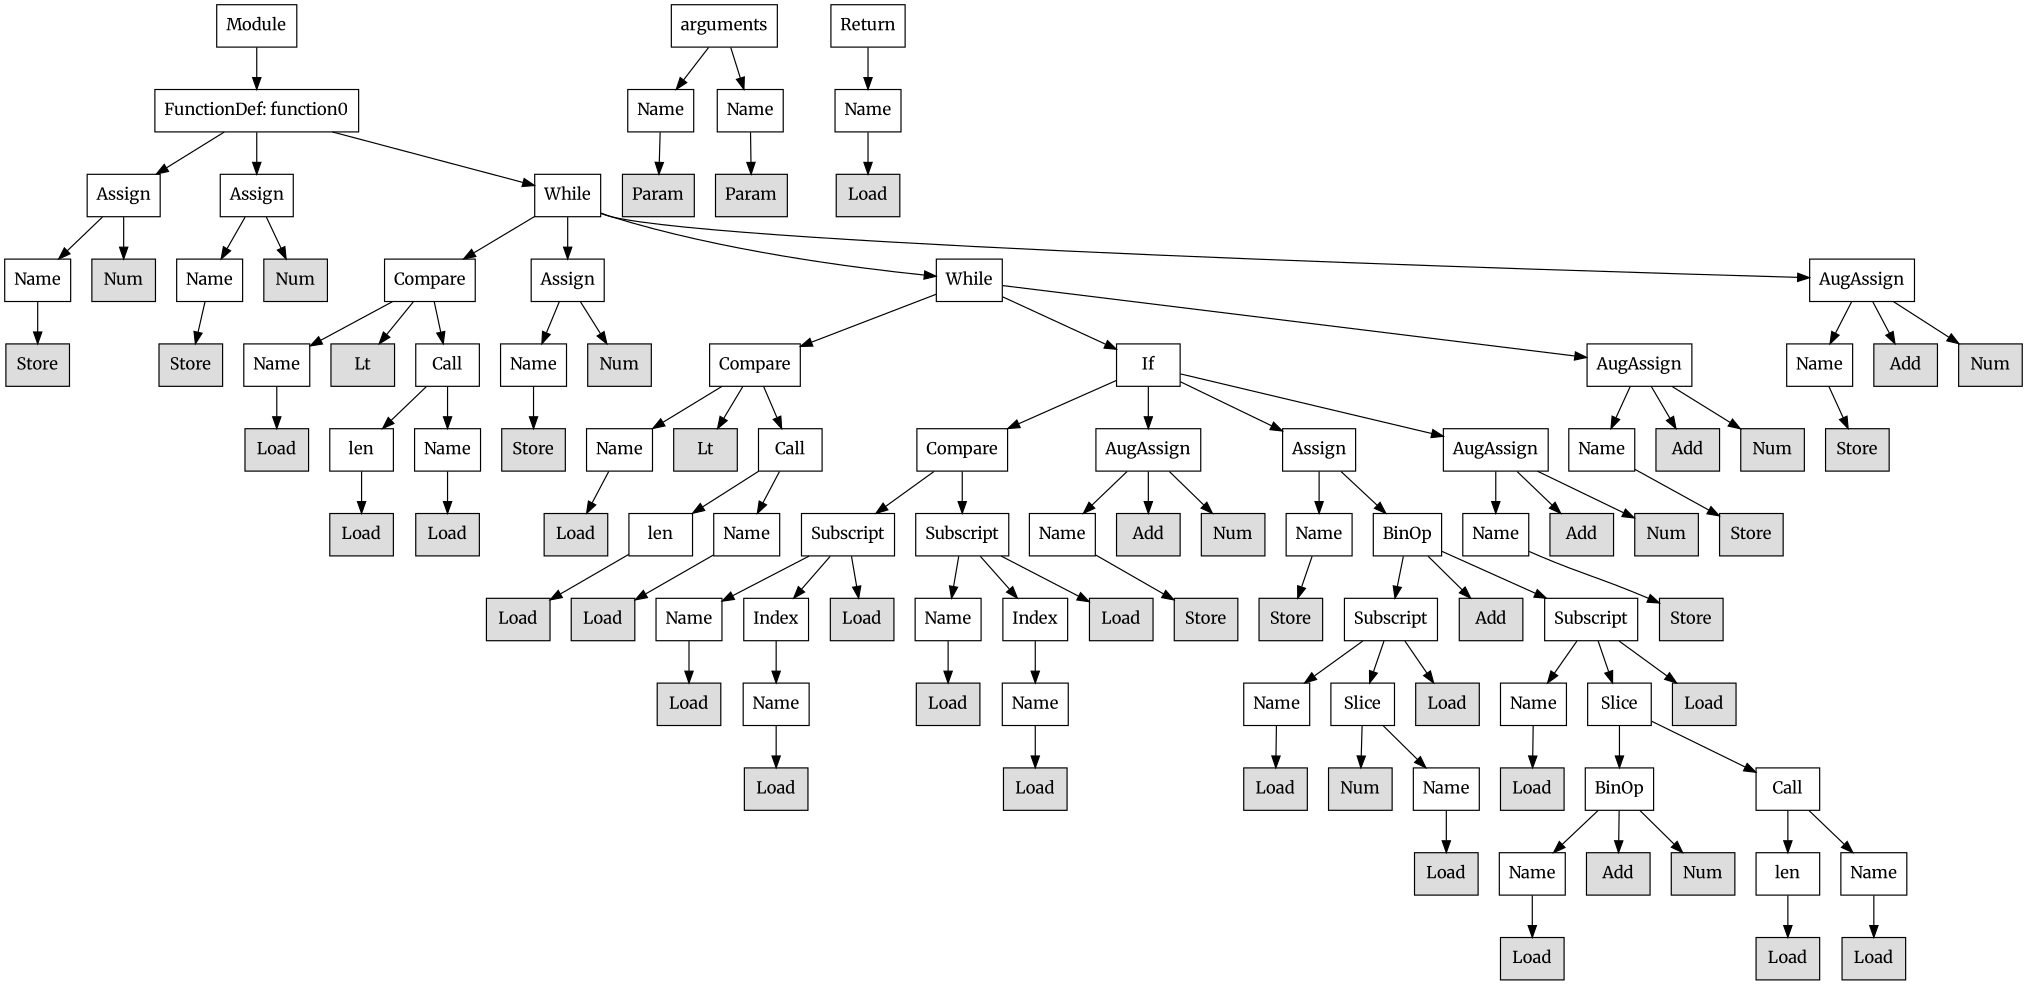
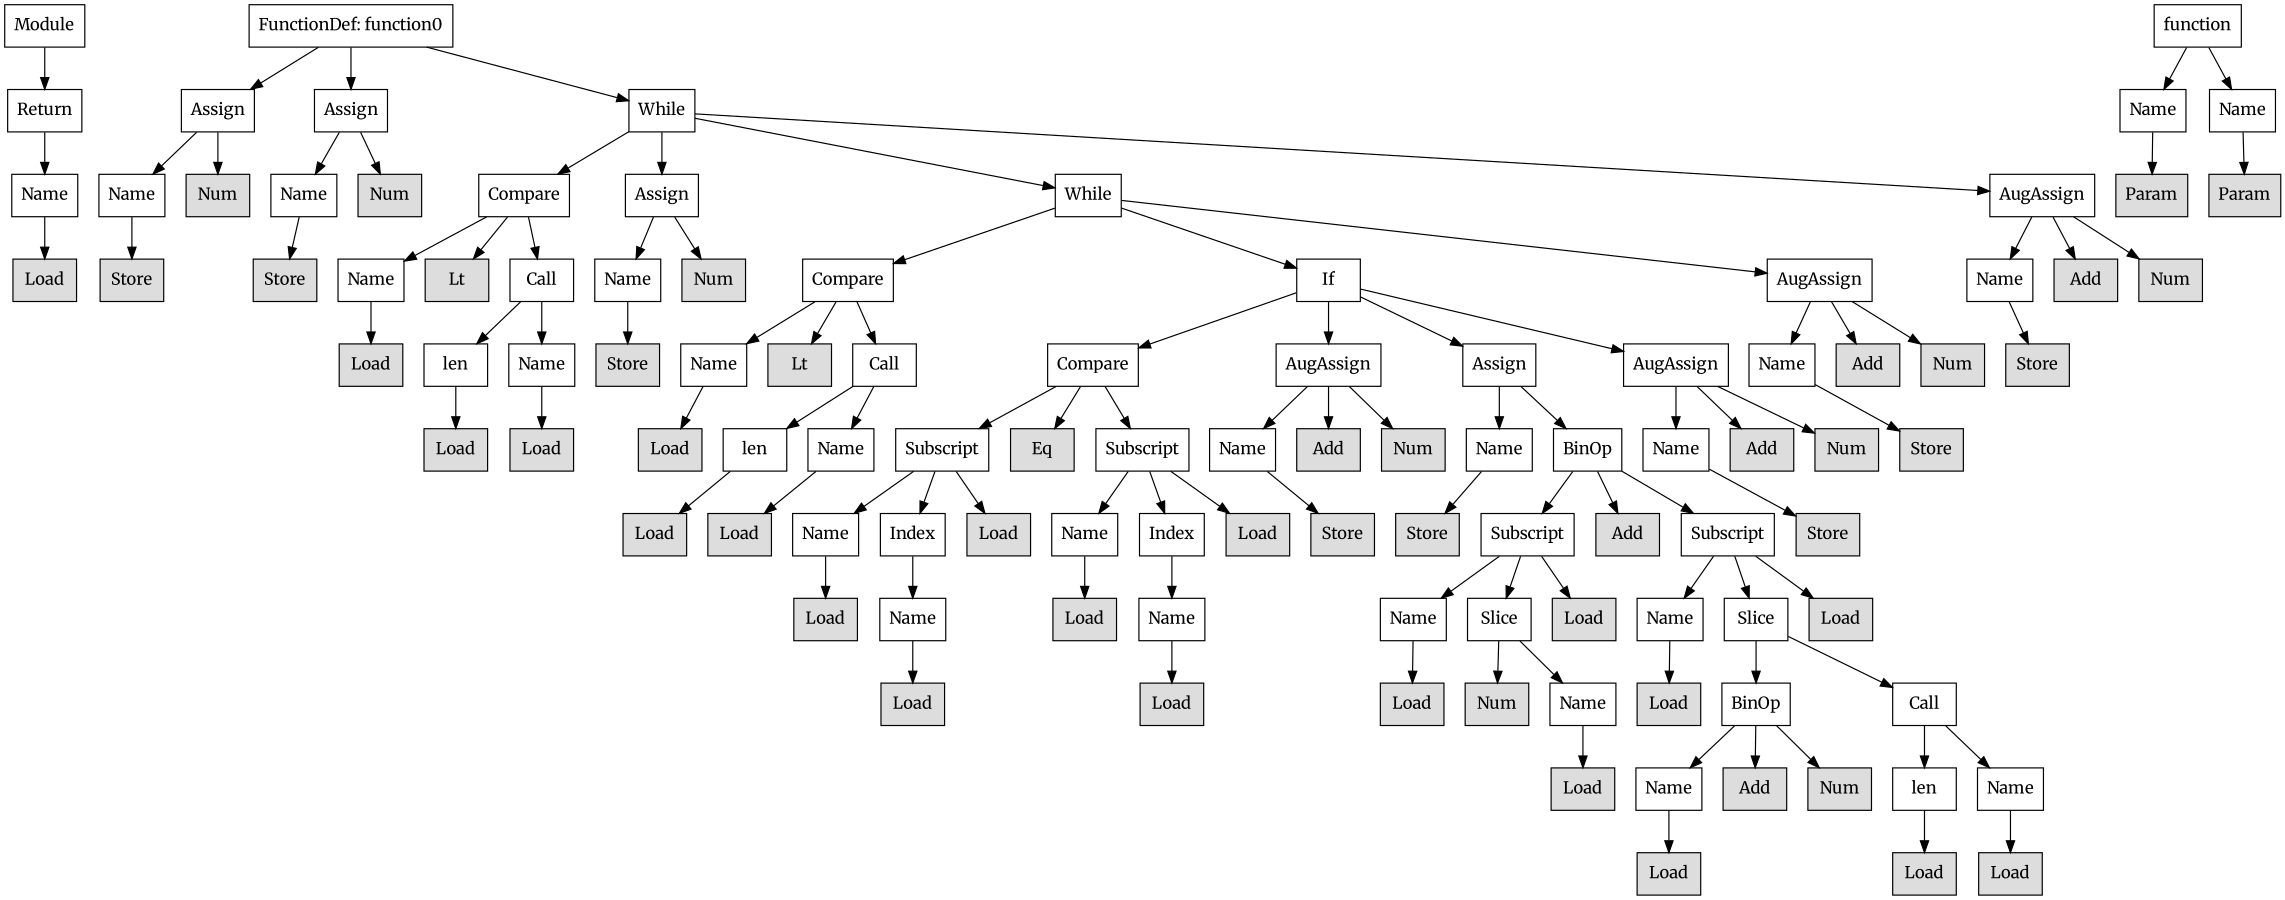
node "arguments": label "arguments" -> "function"
edge "Module" -> "FunctionDef: function0": now "Module" -> "Return"
node "Eq": added
